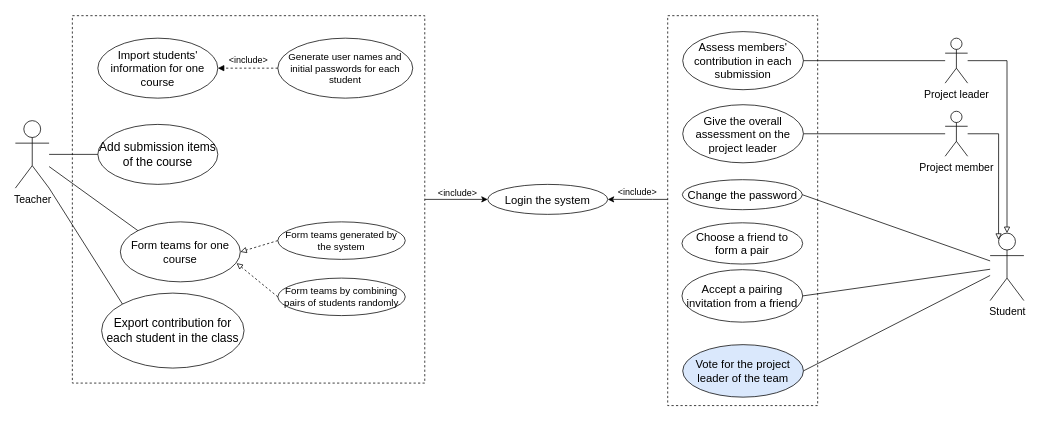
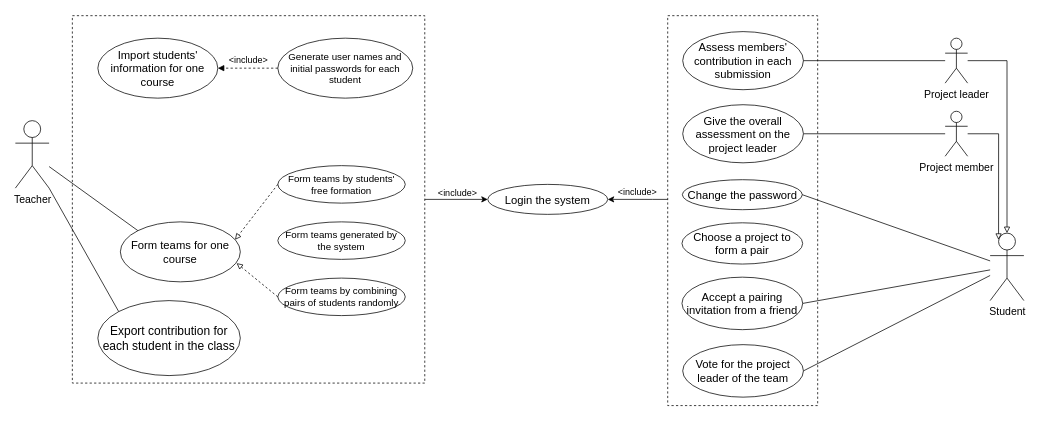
edge "Teacher" -- "Add submission items of the course": removed
node "Add submission items of the course": removed
node "Form teams by students' free formation": added
edge "Form teams by students' free formation" -> "Form teams for one course": added
node "Choose a friend to form a pair": label "Choose a friend to form a pair" -> "Choose a project to form a pair"
edge "Form teams generated by the system" -> "Form teams for one course": removed
node "Accept a pairing invitation from a friend": moved (743, 296) -> (743, 303)
node "Export contribution for each student in the class": moved (173, 330) -> (169, 338)
node "Vote for the project leader of the team": fillcolor #dae8fc -> #ffffff
